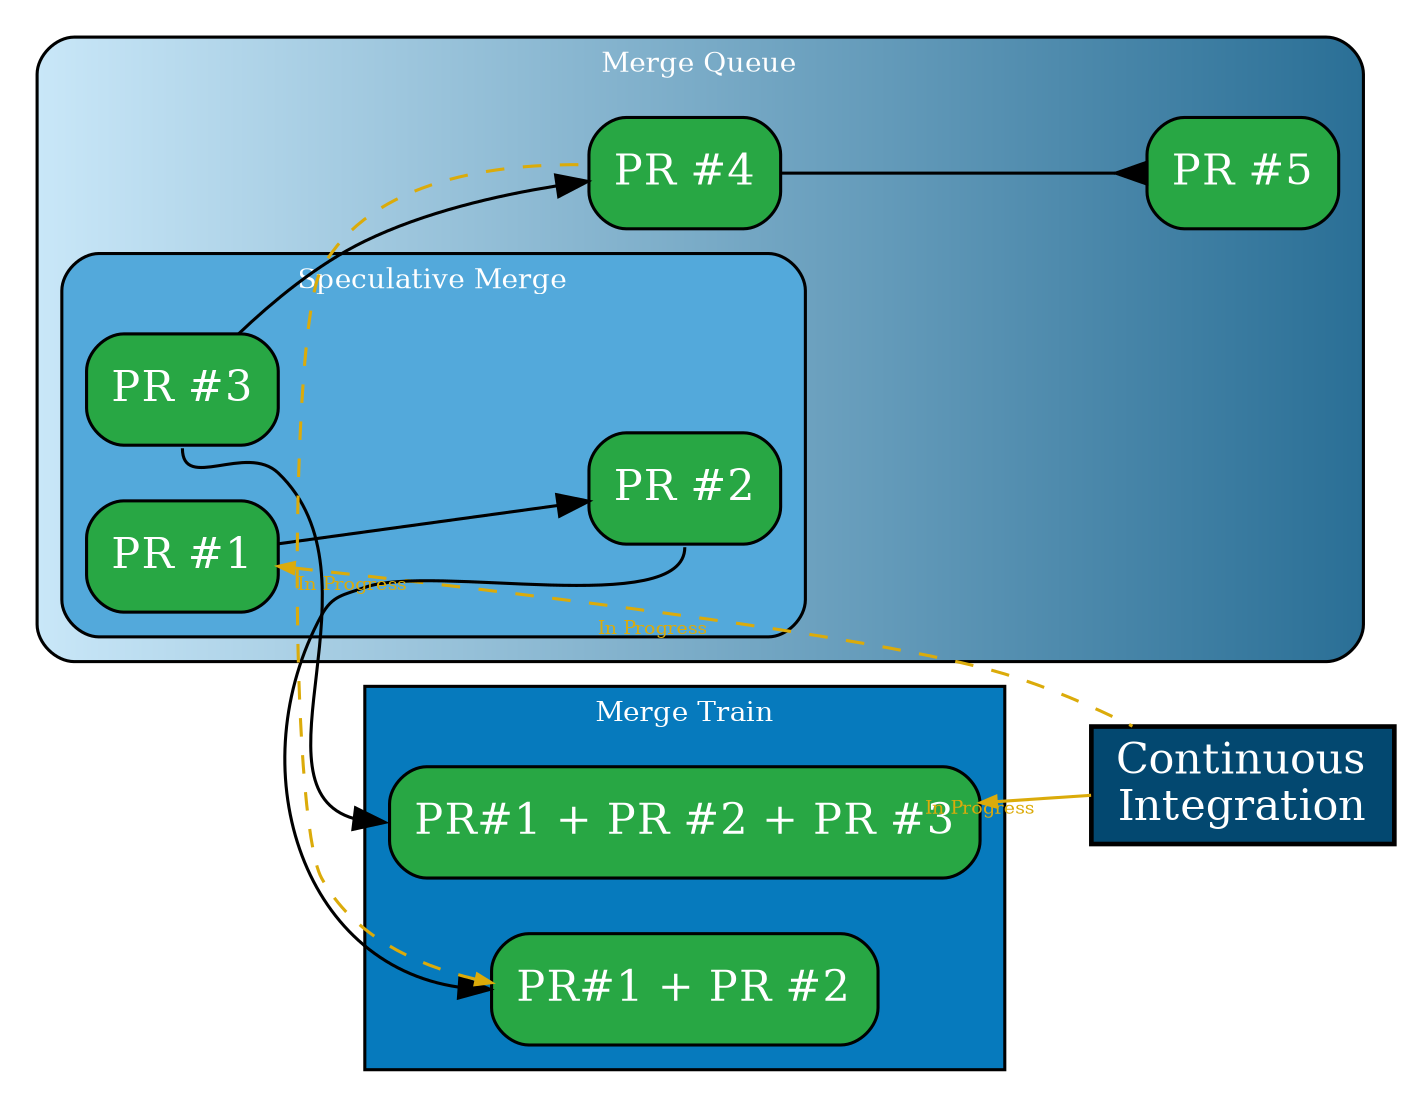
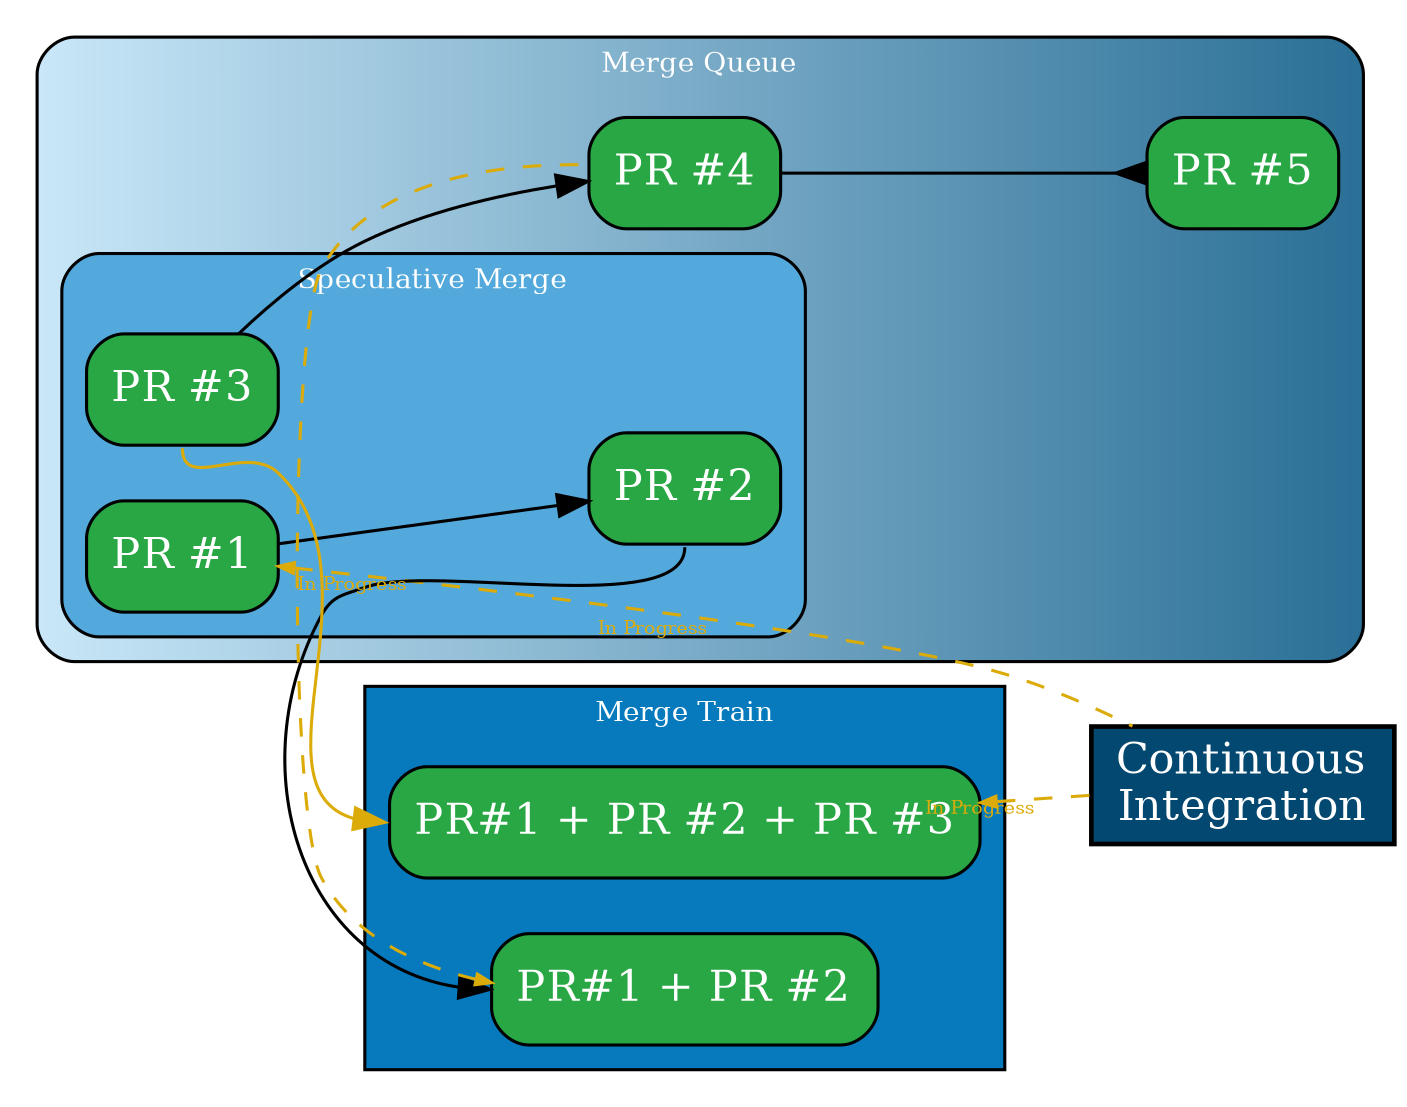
edge "PR #3" -> "PR#1 + PR #2 + PR #3": color black -> #dbab0a
edge "Continuous Integration" -- "PR#1 + PR #2 + PR #3": style solid -> dashed
